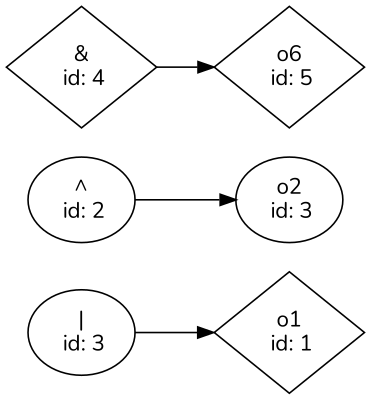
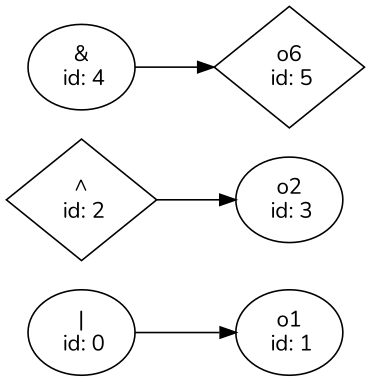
node "& id: 4": shape diamond -> ellipse
node "^ id: 2": shape ellipse -> diamond
node "| id: 3": label "| id: 3" -> "| id: 0"
node "o1 id: 1": shape diamond -> ellipse
